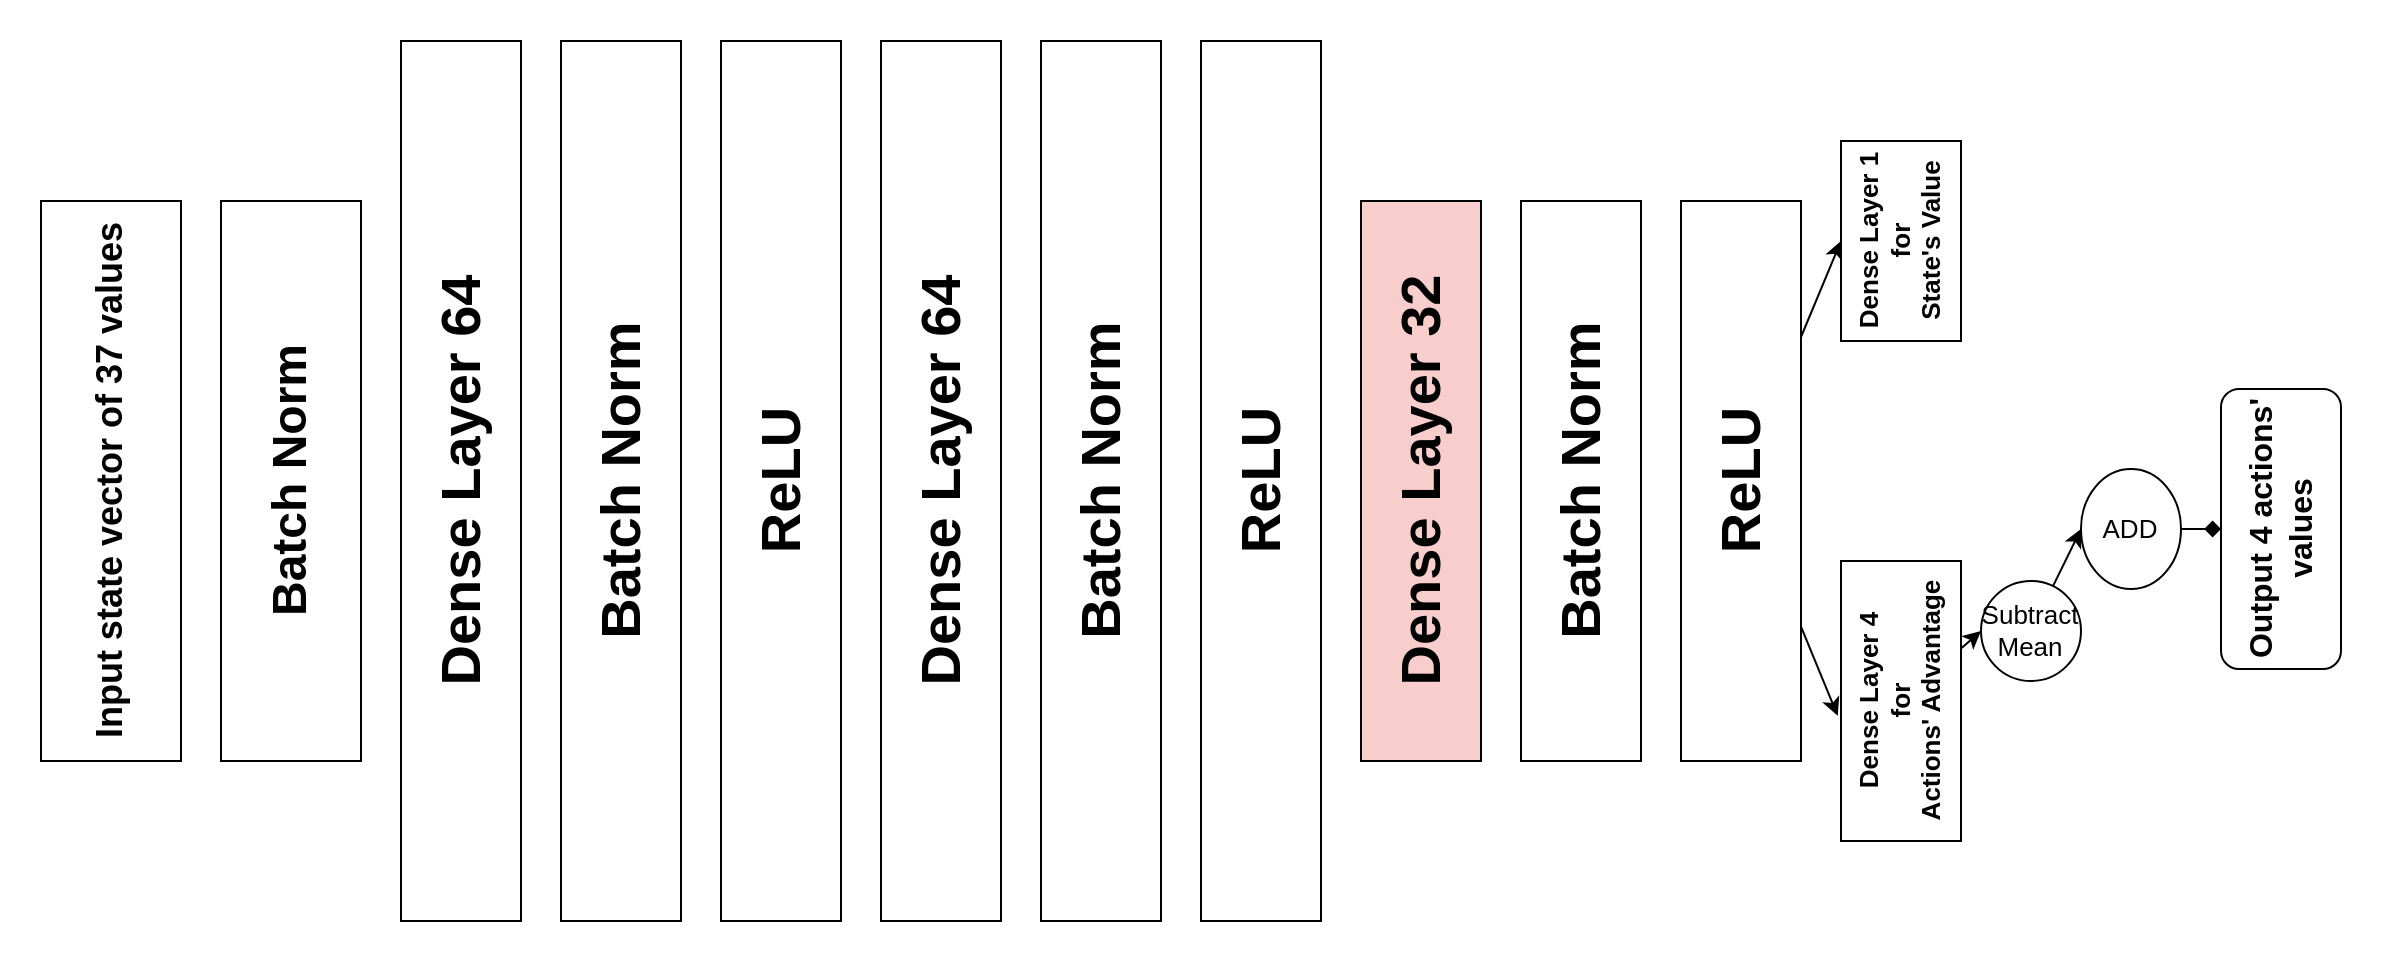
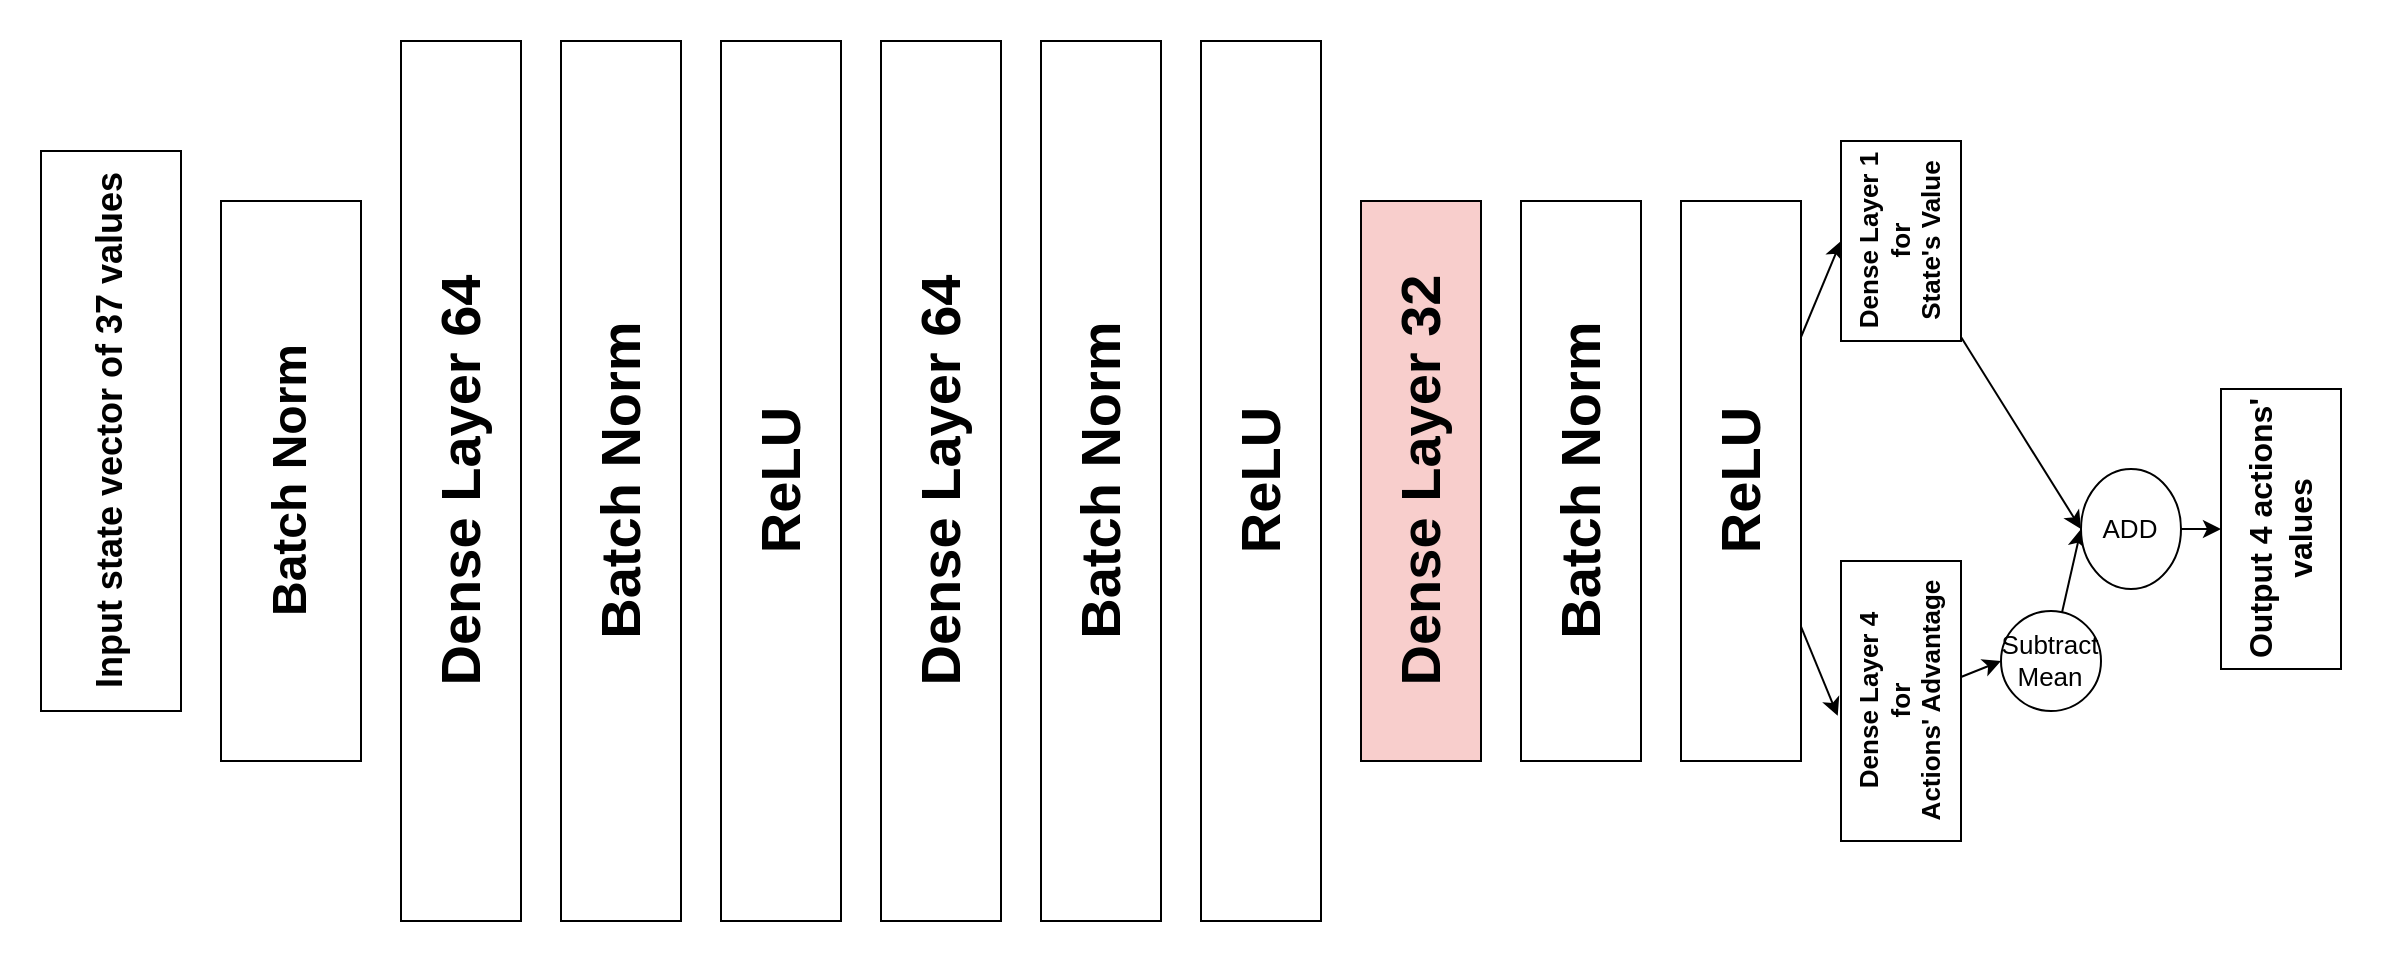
edge "Dense Layer 1forState's Value" -> "ADD": added
node "Input state vector of 37 values": moved (111, 481) -> (111, 431)
edge "ADD" -> "Output 4 actions' values": arrowhead diamond -> classic
node "Output 4 actions' values": shape rounded rectangle -> rectangle
node "Subtract Mean": moved (2031, 631) -> (2051, 661)
